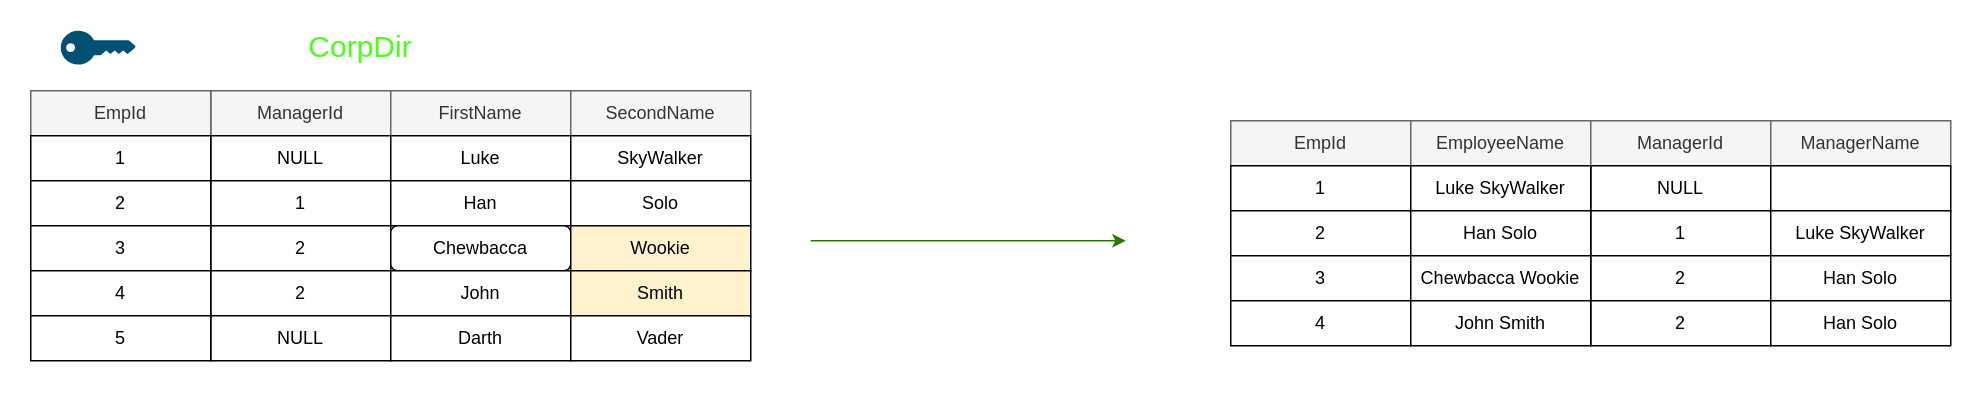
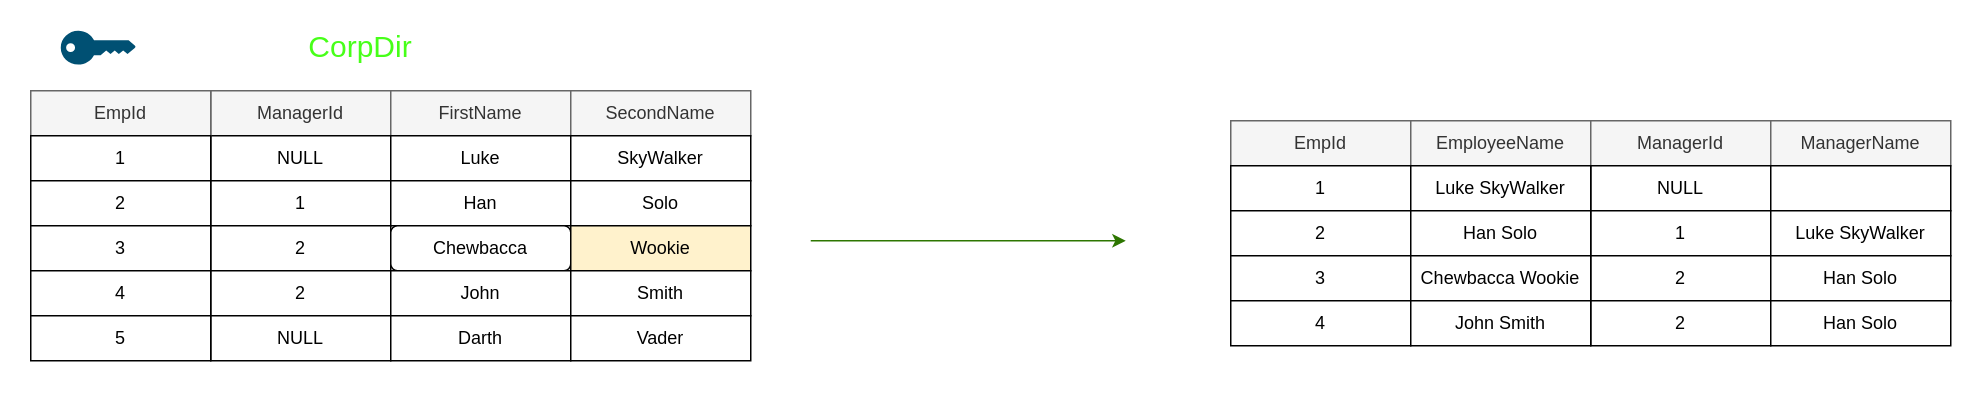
node "Smith": fillcolor #fff2cc -> #ffffff
